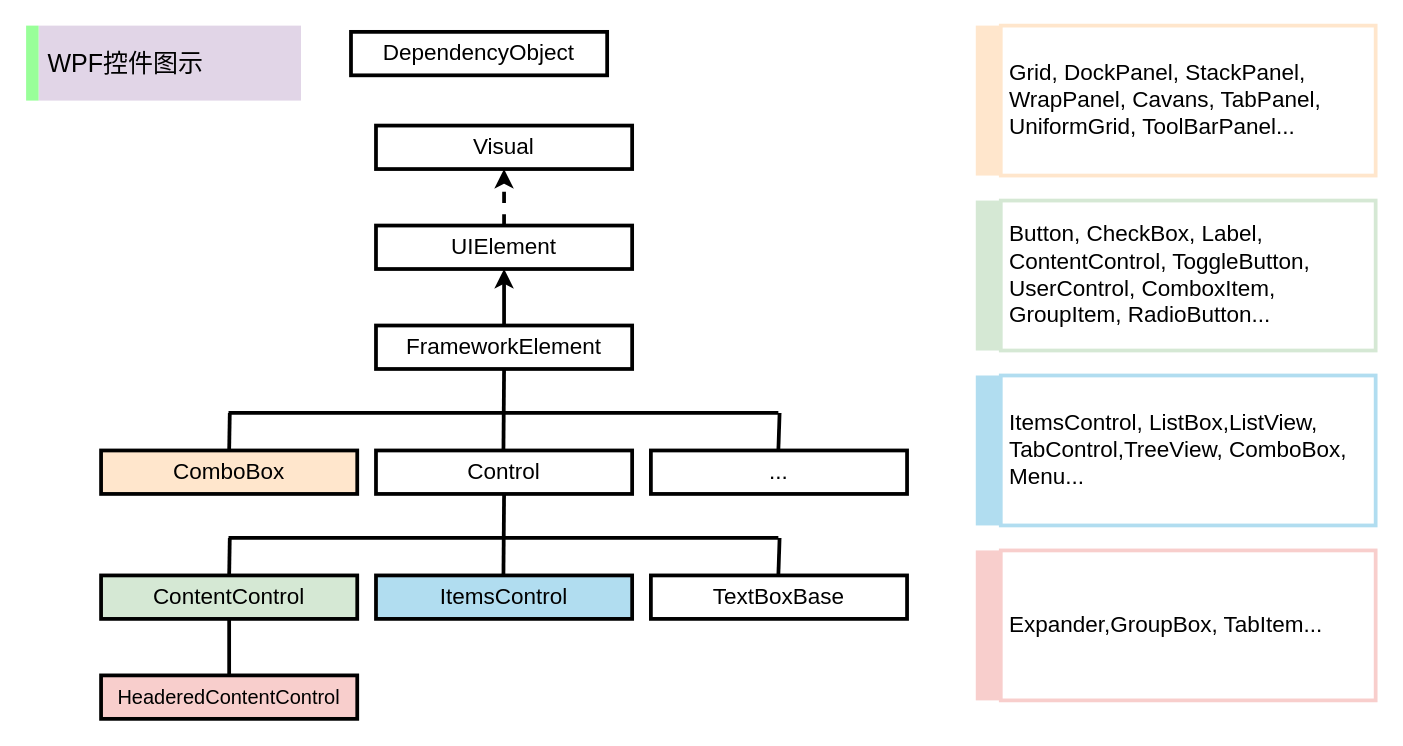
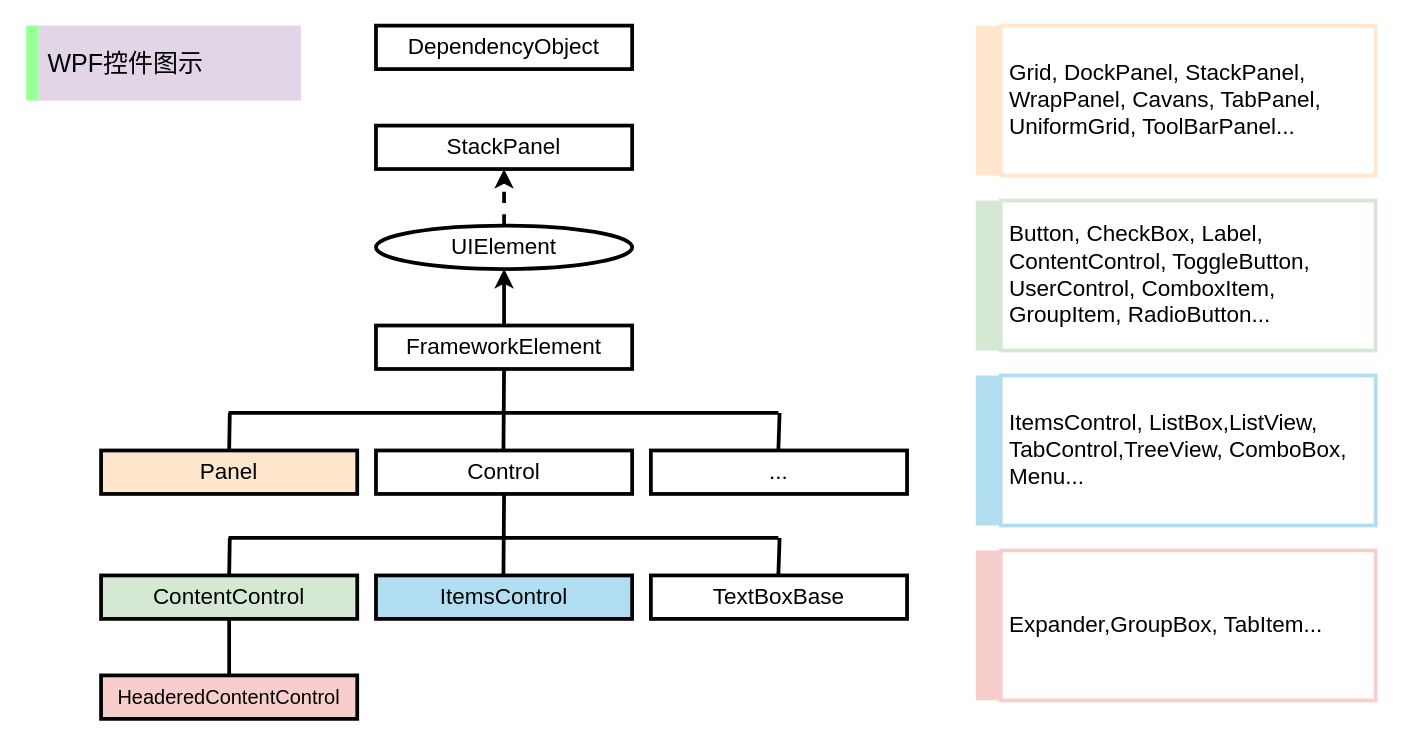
node "DependencyObject": moved (479, 54) -> (504, 47)
node "Visual": label "Visual" -> "StackPanel"
node "UIElement": shape rectangle -> ellipse
node "ComboBox": label "ComboBox" -> "Panel"
